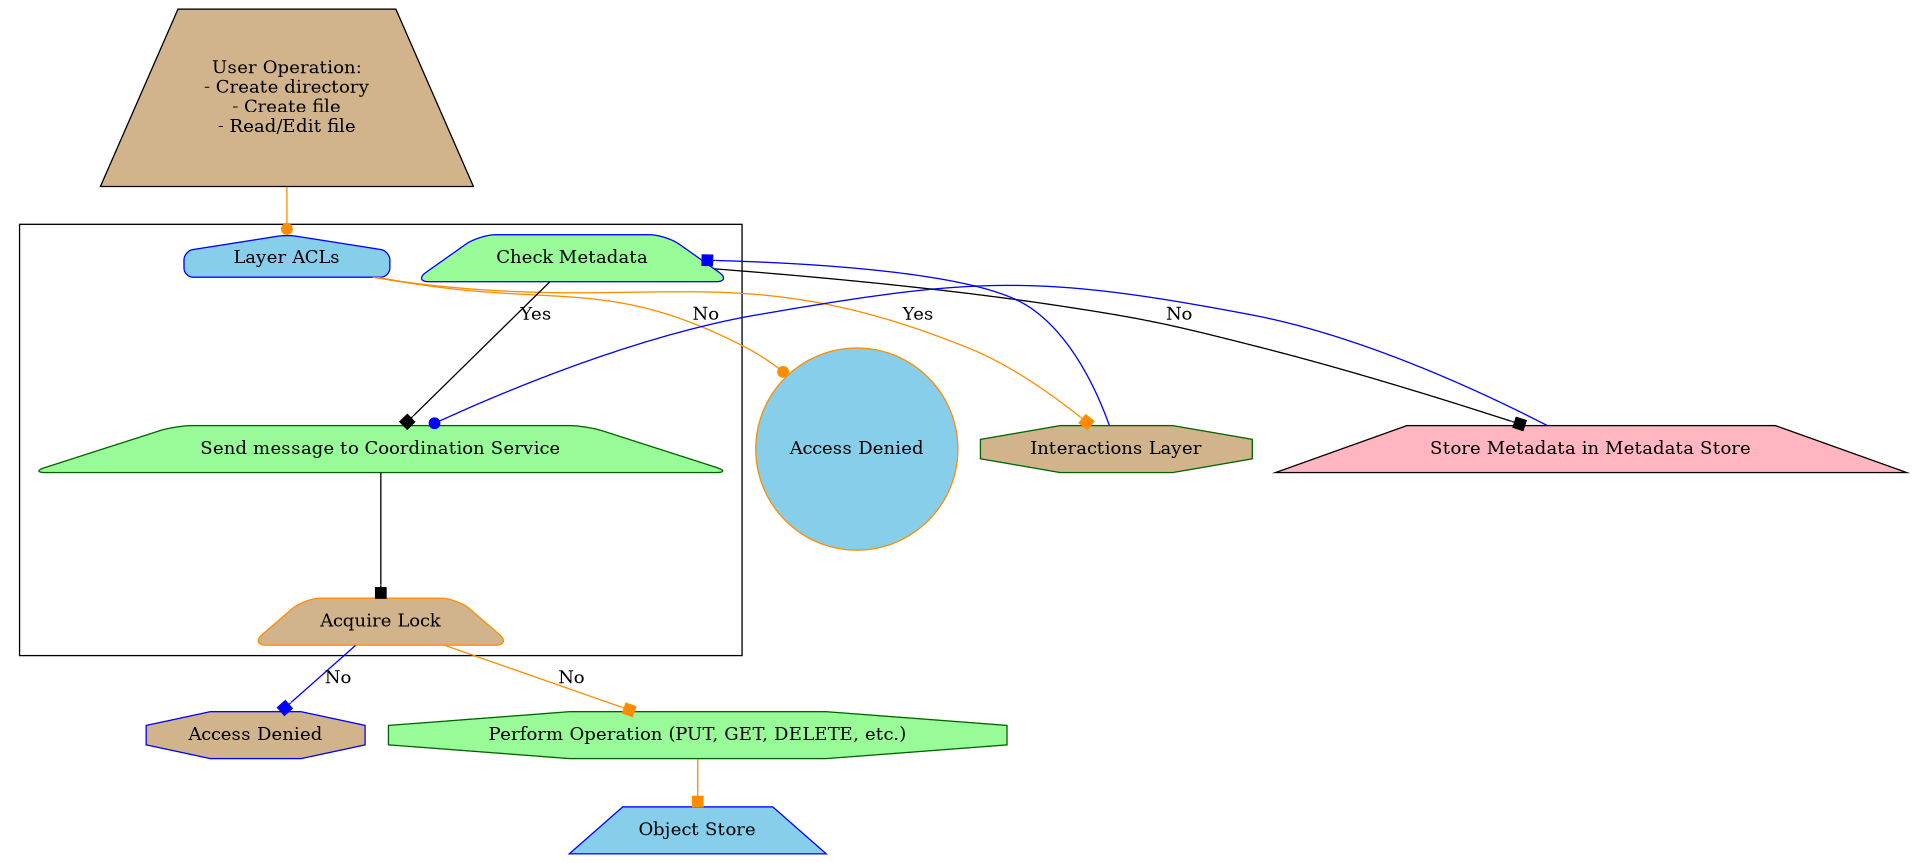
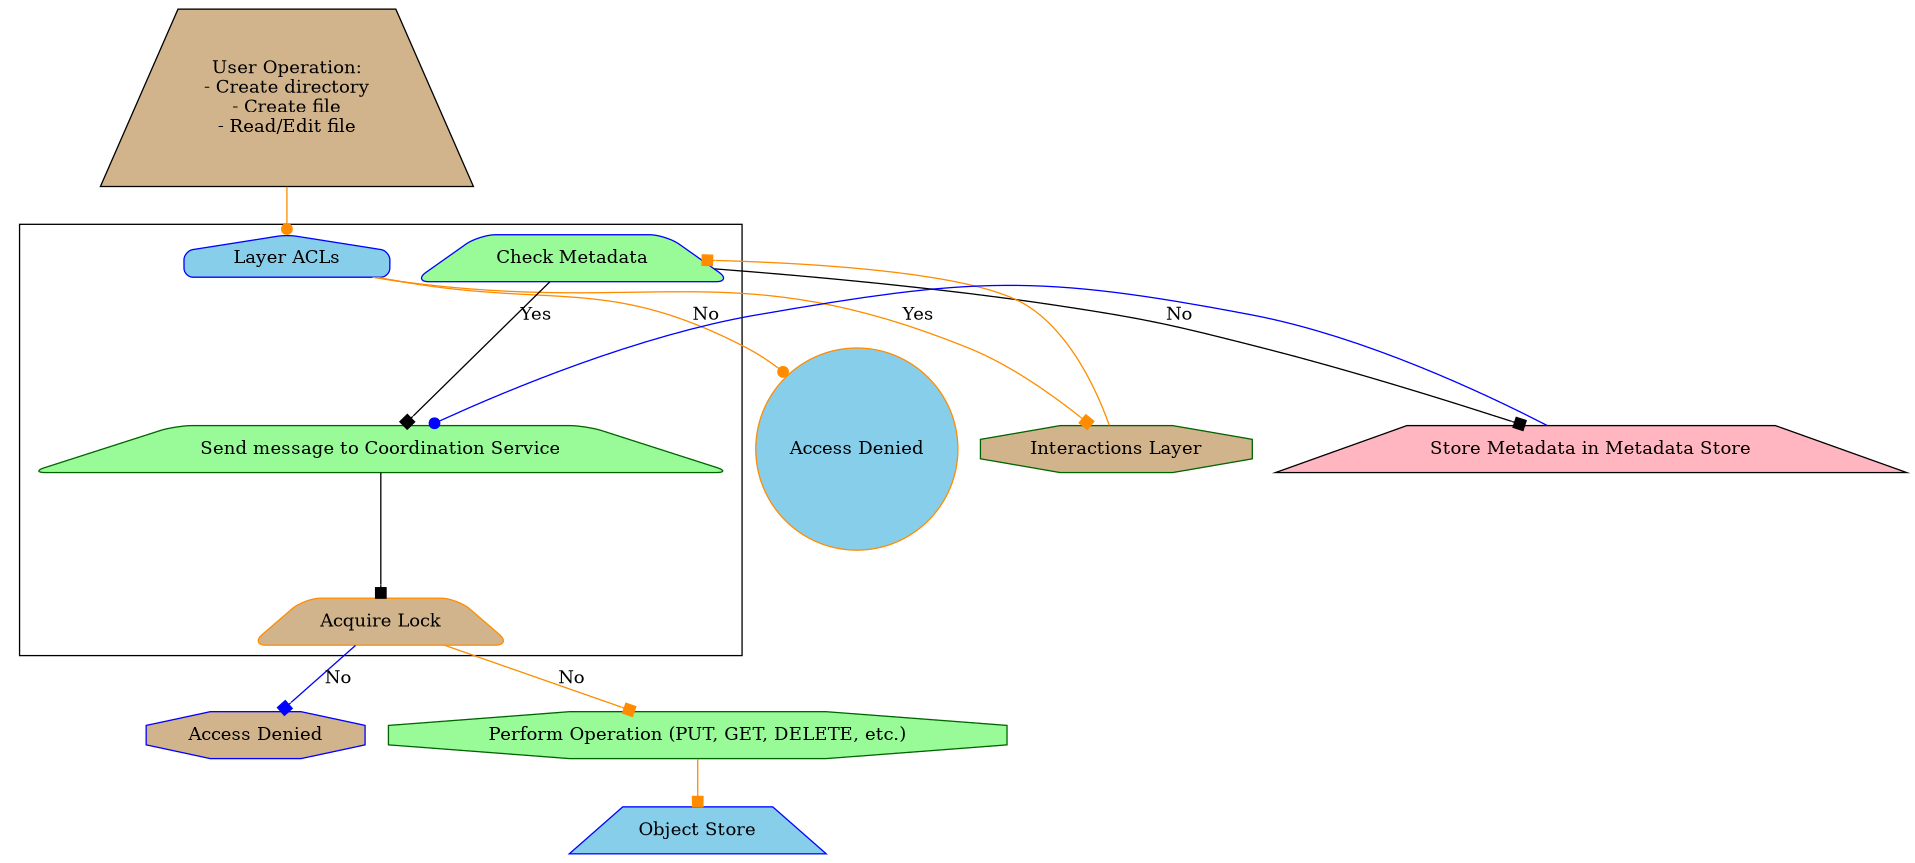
edge "Interactions Layer" -> "Check Metadata": color blue -> darkorange
